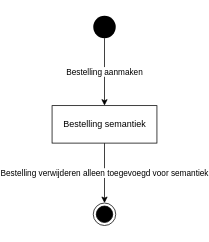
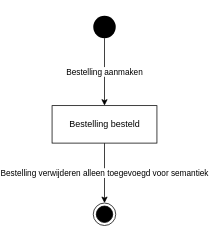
node "Bestelling semantiek": label "Bestelling semantiek" -> "Bestelling besteld"
